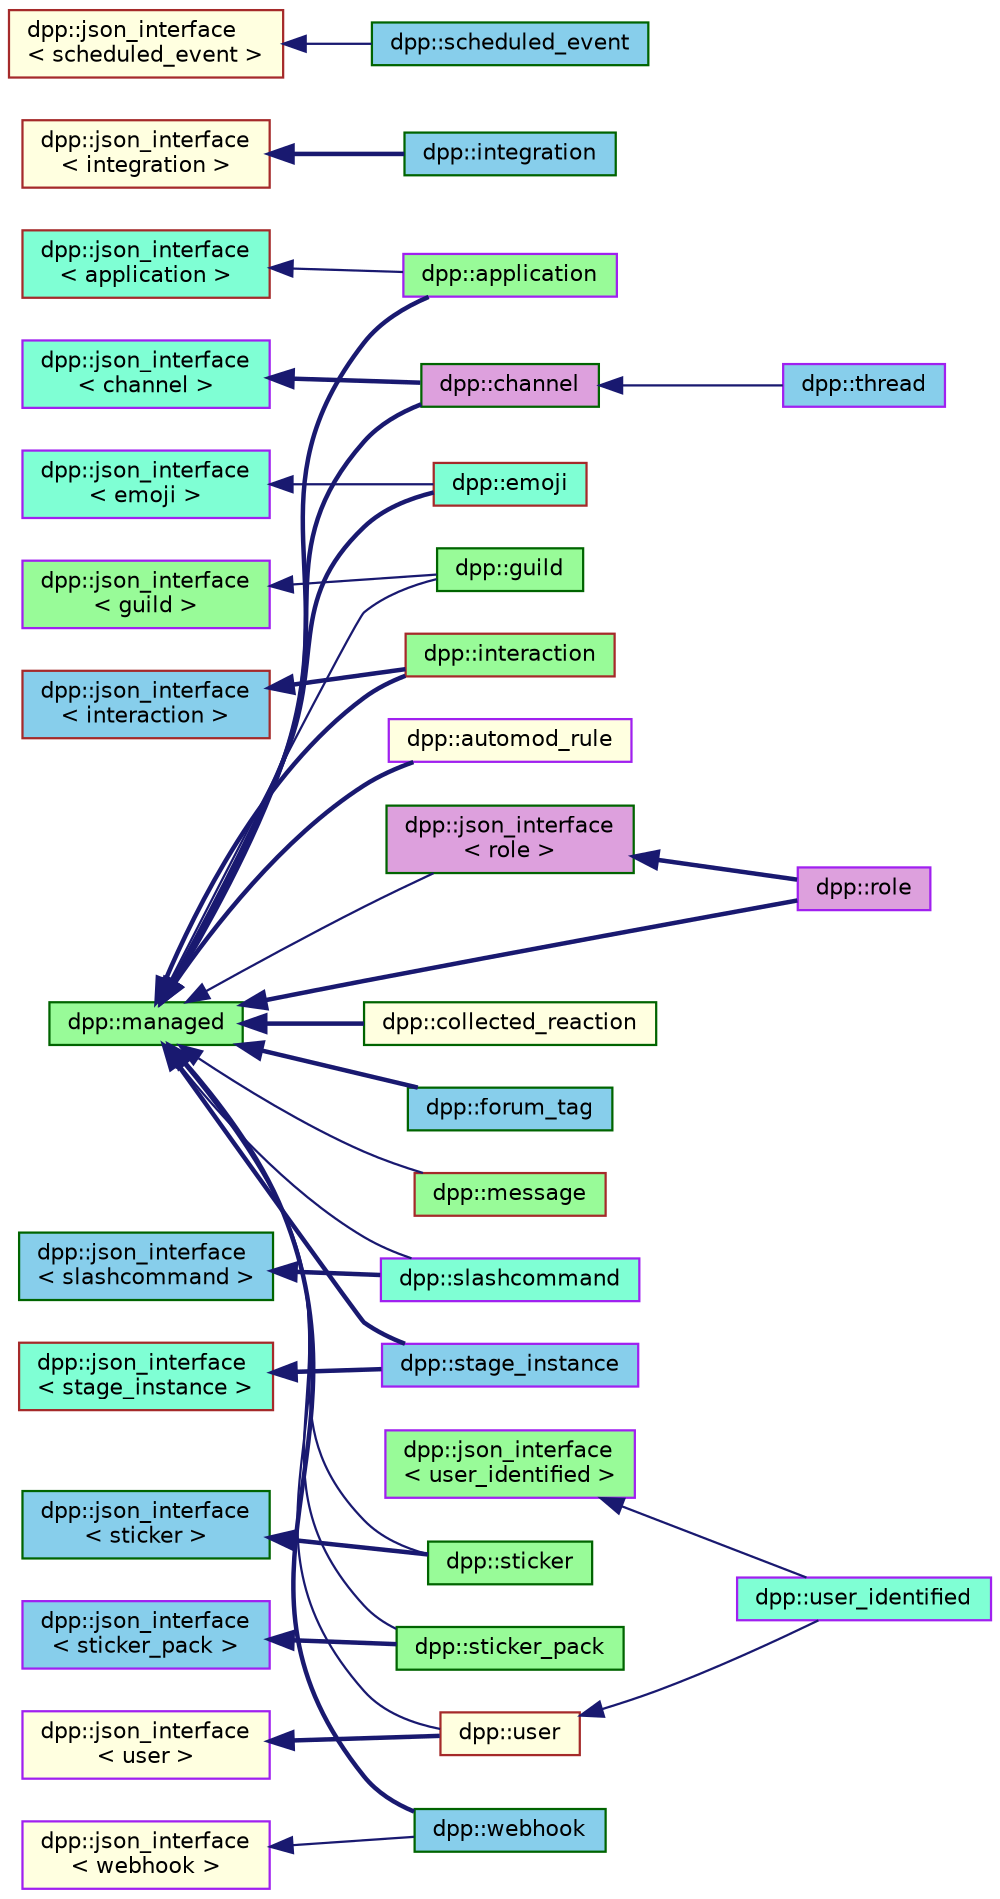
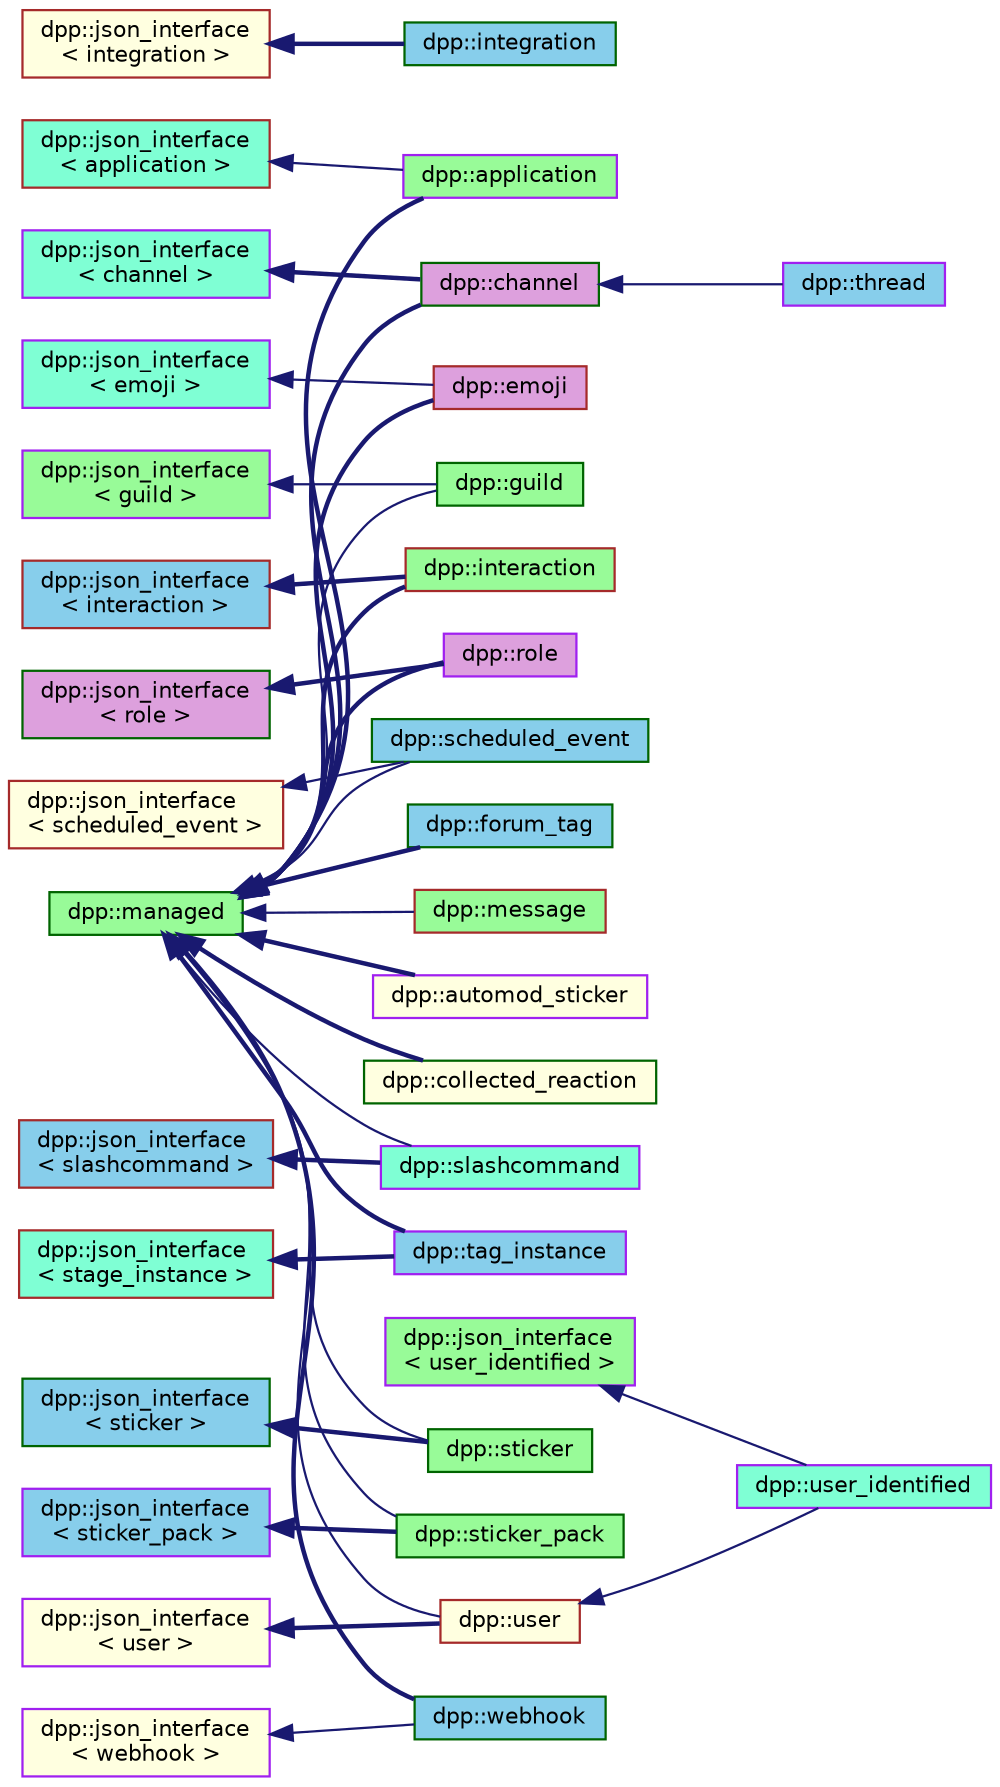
node "dpp::emoji": fillcolor aquamarine -> plum
node "dpp::automod_rule": label "dpp::automod_rule" -> "dpp::automod_sticker"
edge "dpp::json_interface < role >" -> "dpp::managed": now "dpp::scheduled_event" -> "dpp::managed"
node "dpp::json_interface < slashcommand >": color darkgreen -> brown
node "dpp::stage_instance": label "dpp::stage_instance" -> "dpp::tag_instance"
